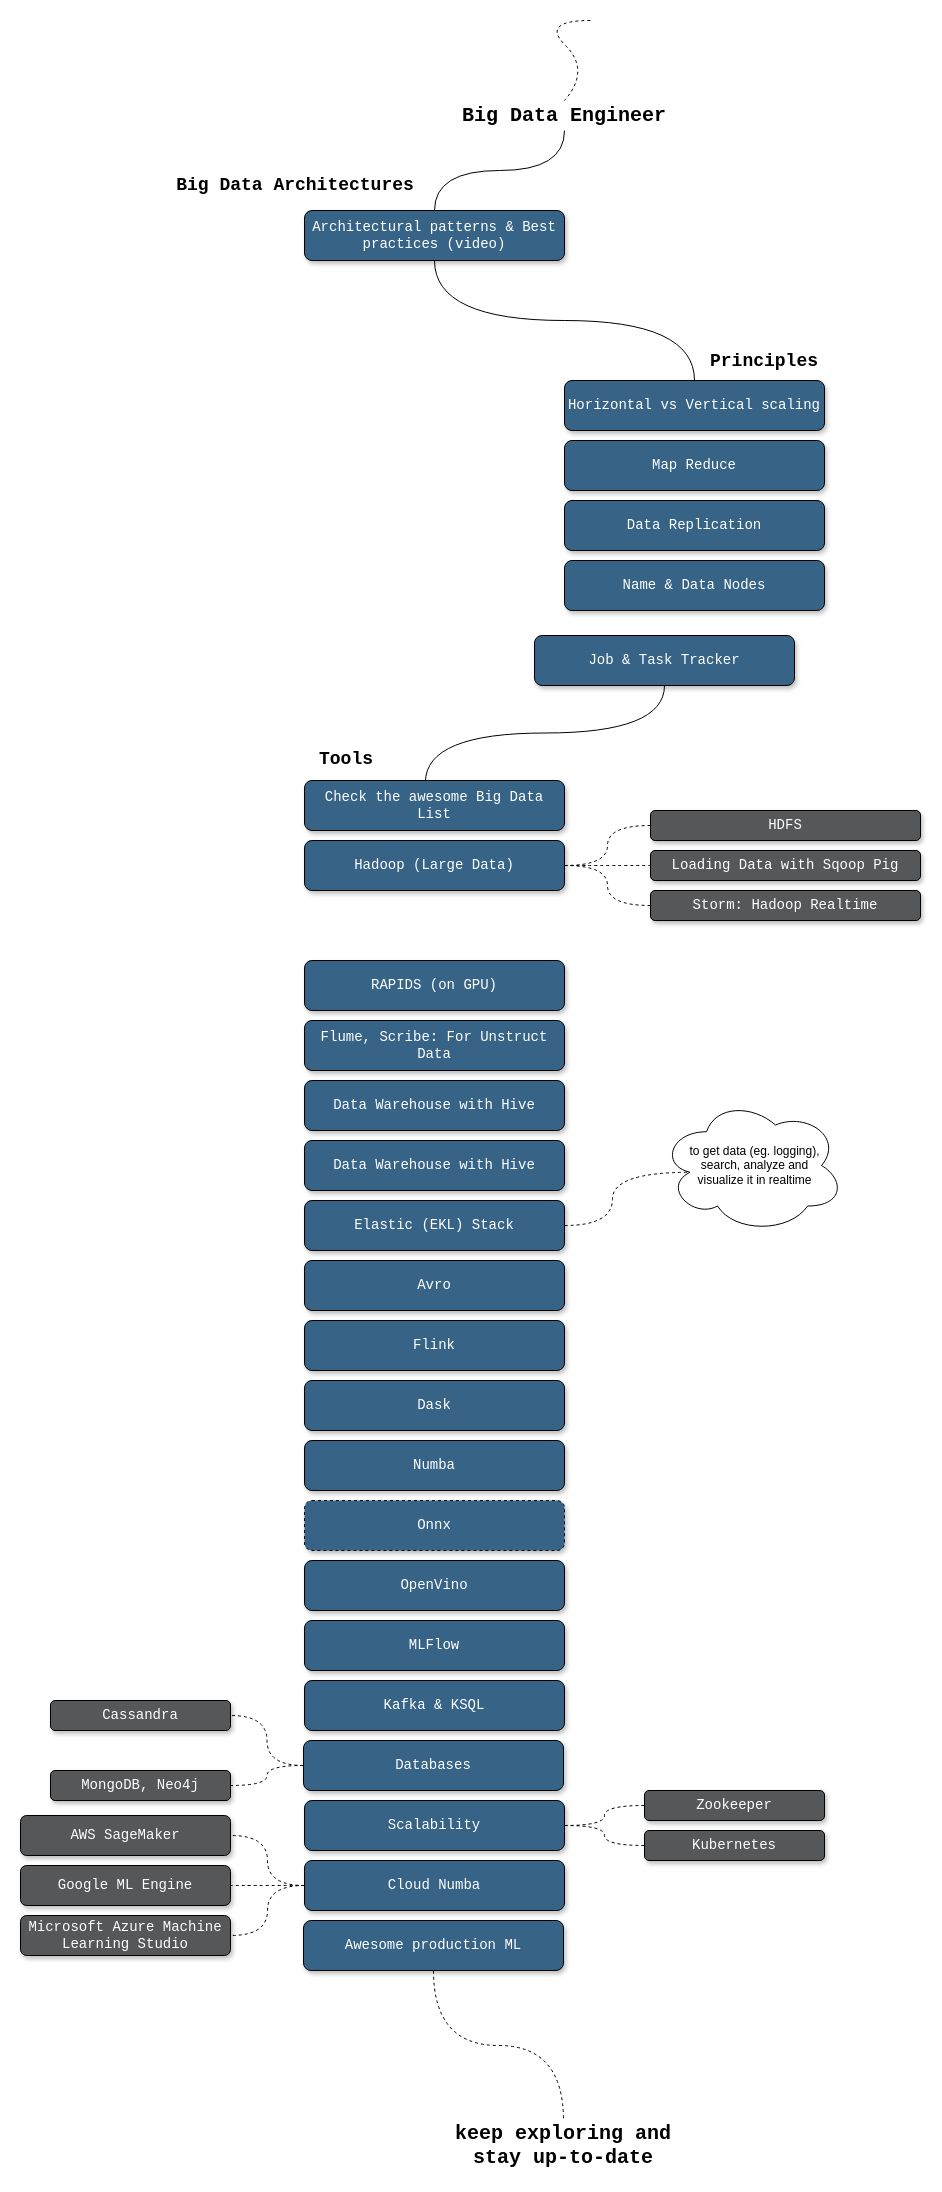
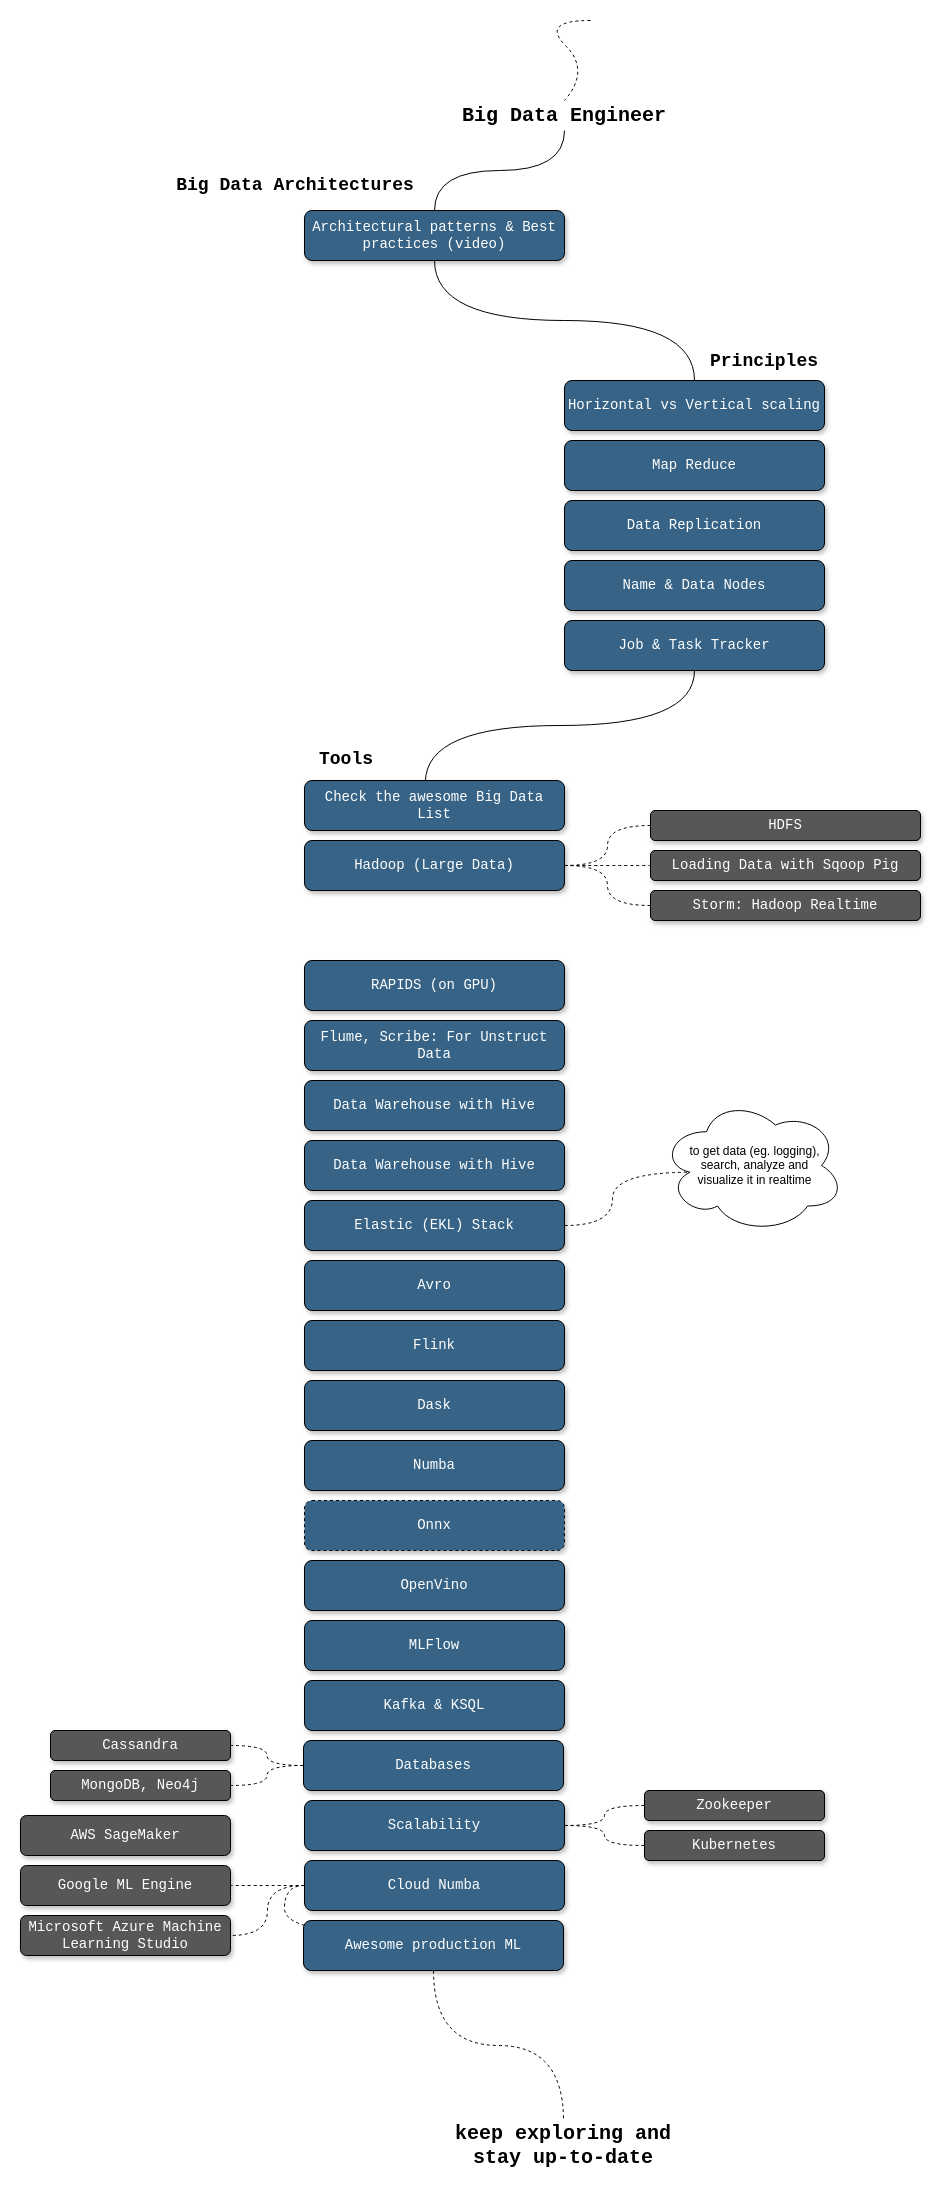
node "Job & Task Tracker": moved (665, 661) -> (695, 646)
node "Cassandra": moved (141, 1716) -> (141, 1746)
edge "AWS SageMaker" -- "Cloud Numba": now "Awesome production ML" -- "Cloud Numba"
